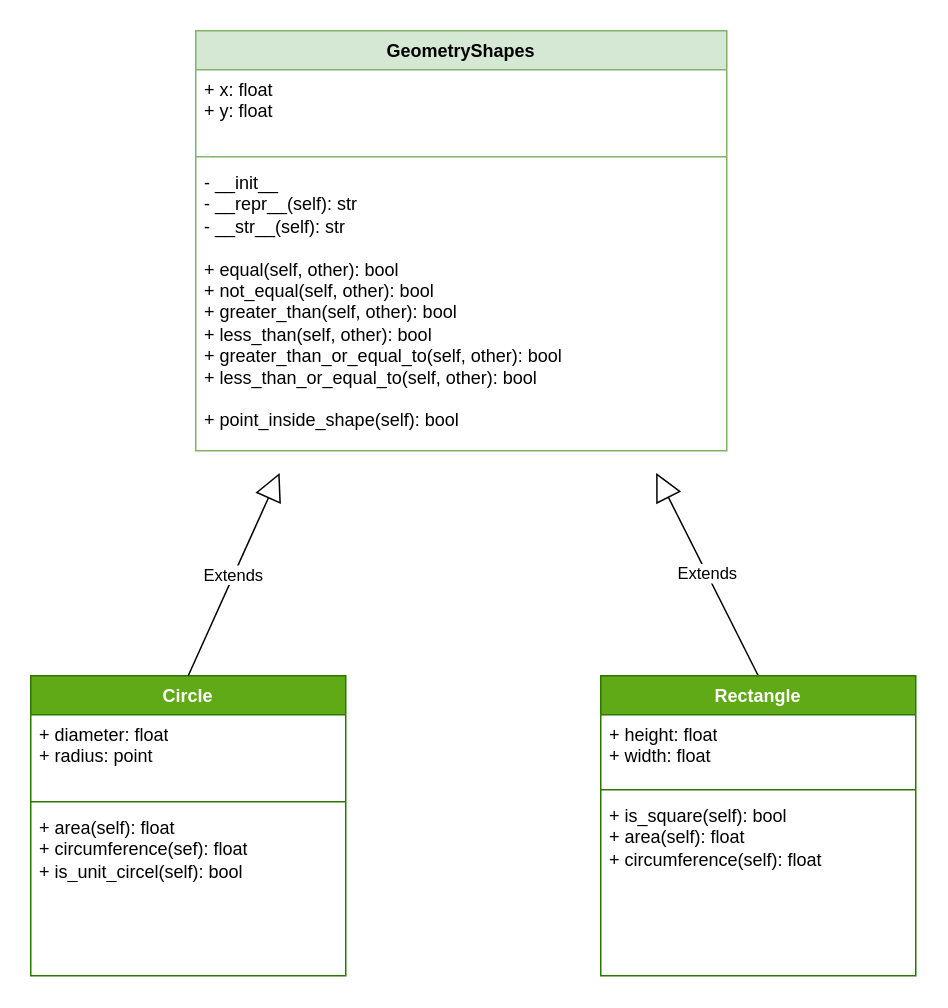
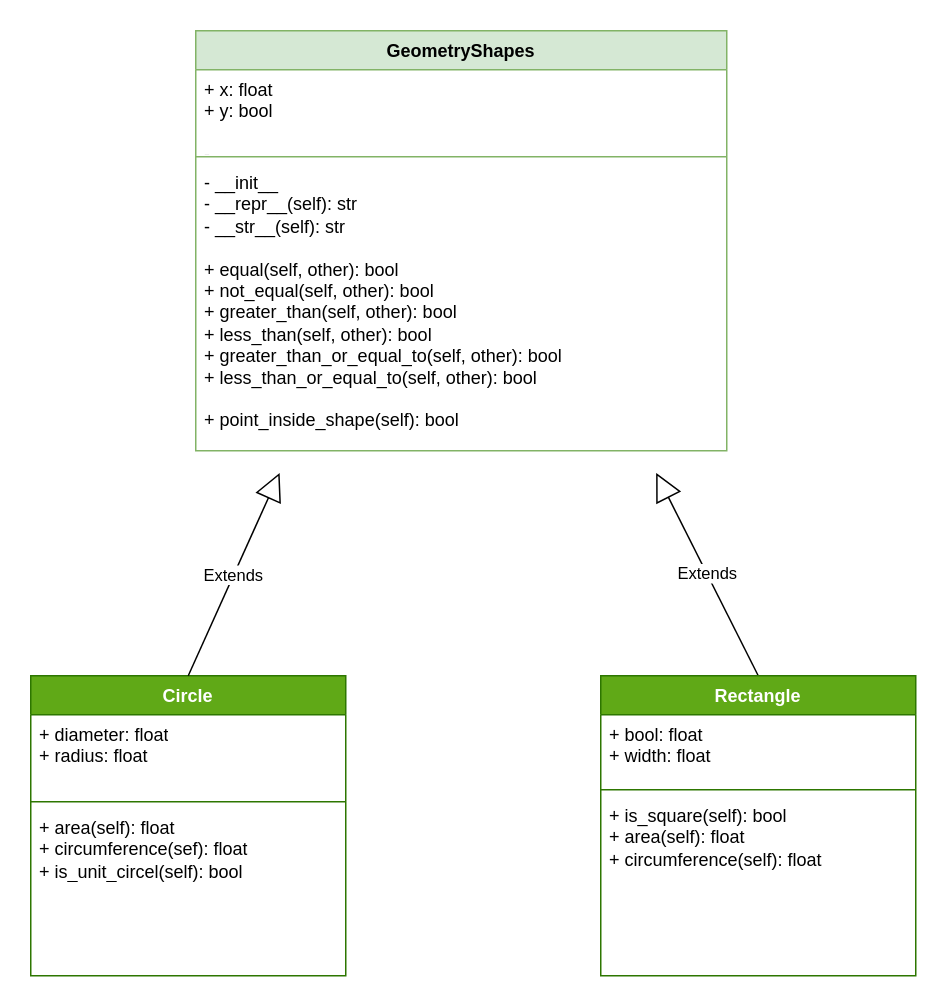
node "+ x: float + y: float -": label "+ x: float + y: float -" -> "+ x: float + y: bool -"
node "+ diameter: float + radius: point": label "+ diameter: float + radius: point" -> "+ diameter: float + radius: float"
node "+ height: float + width: float": label "+ height: float + width: float" -> "+ bool: float + width: float"
